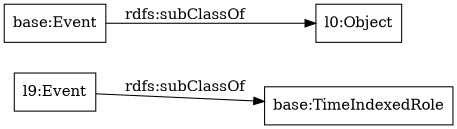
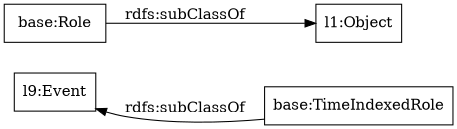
node "base:Event": label "base:Event" -> "base:Role"
node "l0:Object": label "l0:Object" -> "l1:Object"
edge "l9:Event" -> "base:TimeIndexedRole": reversed
